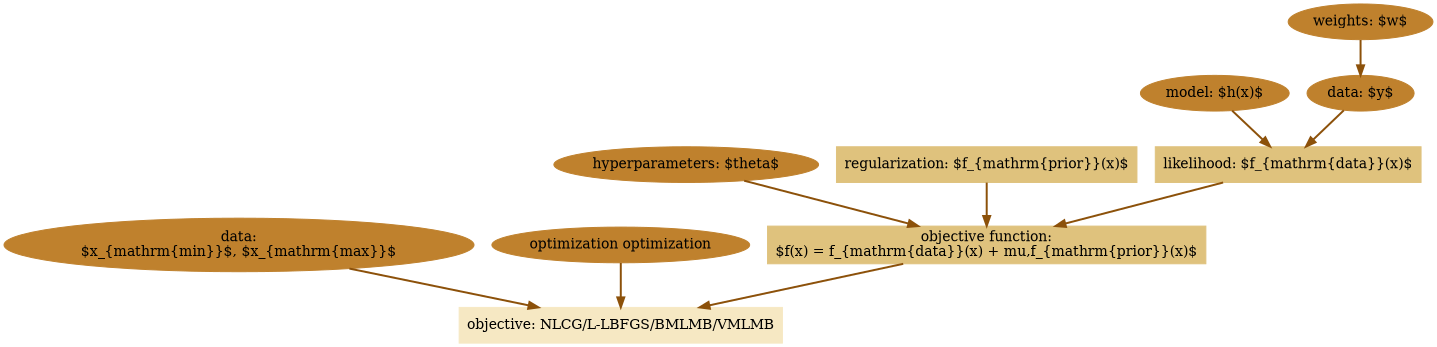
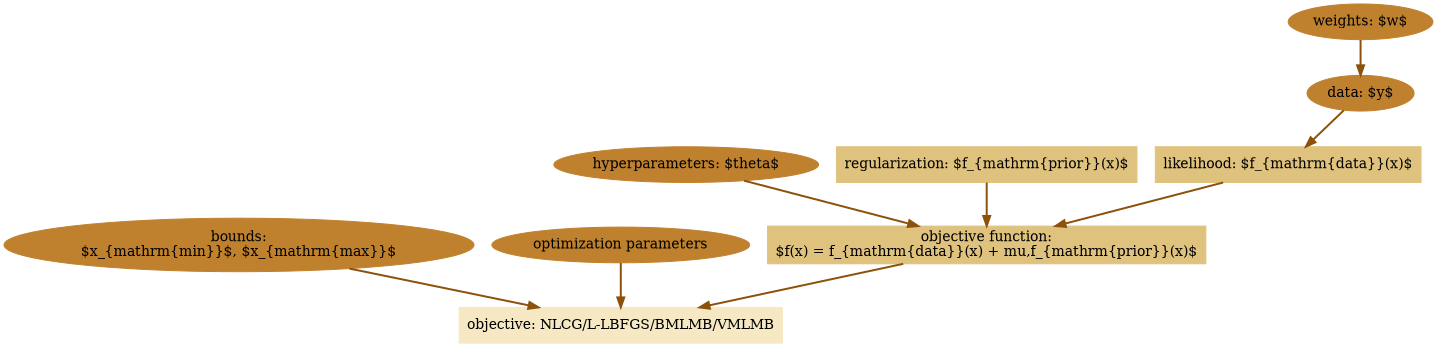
node "model: $h(x)$": removed
node "data: $x_{mathrm{min}}$, $x_{mathrm{max}}$": label "data: $x_{mathrm{min}}$, $x_{mathrm{max}}$" -> "bounds: $x_{mathrm{min}}$, $x_{mathrm{max}}$"
node "optimization optimization": label "optimization optimization" -> "optimization parameters"
